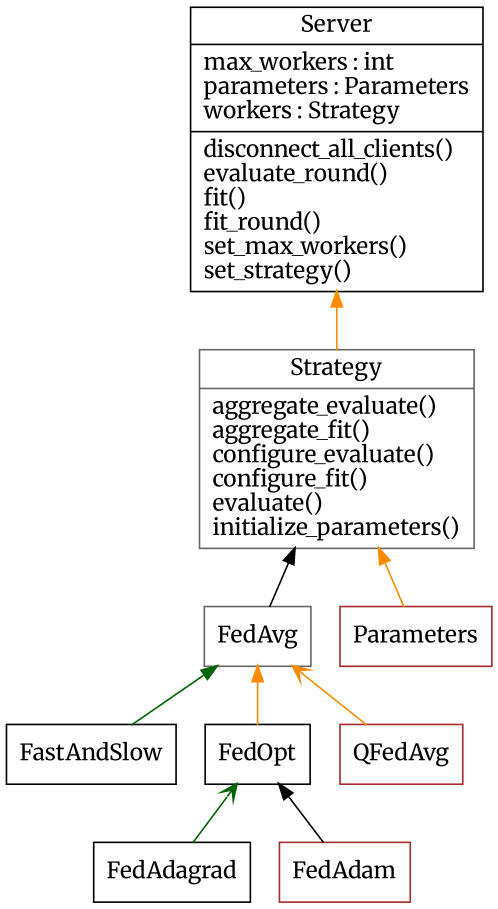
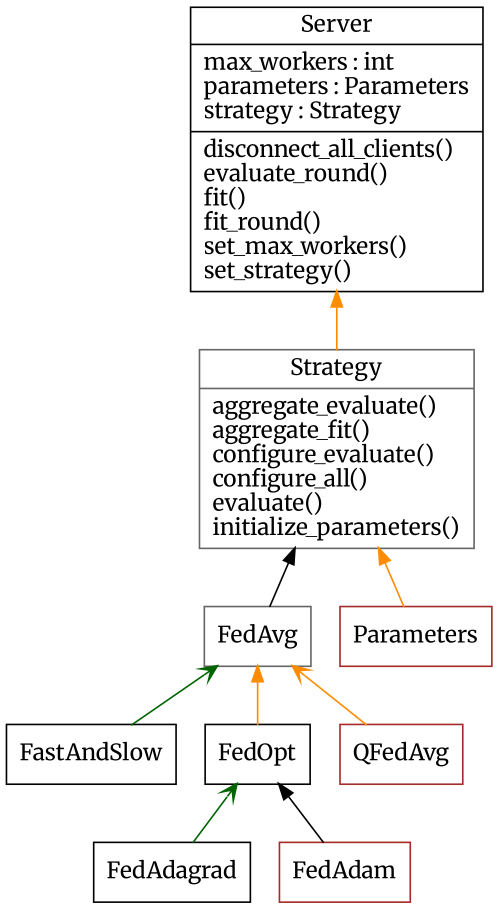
node "Server": text "workers : Strategy" -> "strategy : Strategy"
node "Strategy": text "configure_fit()" -> "configure_all()"
edge "FastAndSlow" -> "FedAvg": arrowhead normal -> vee
